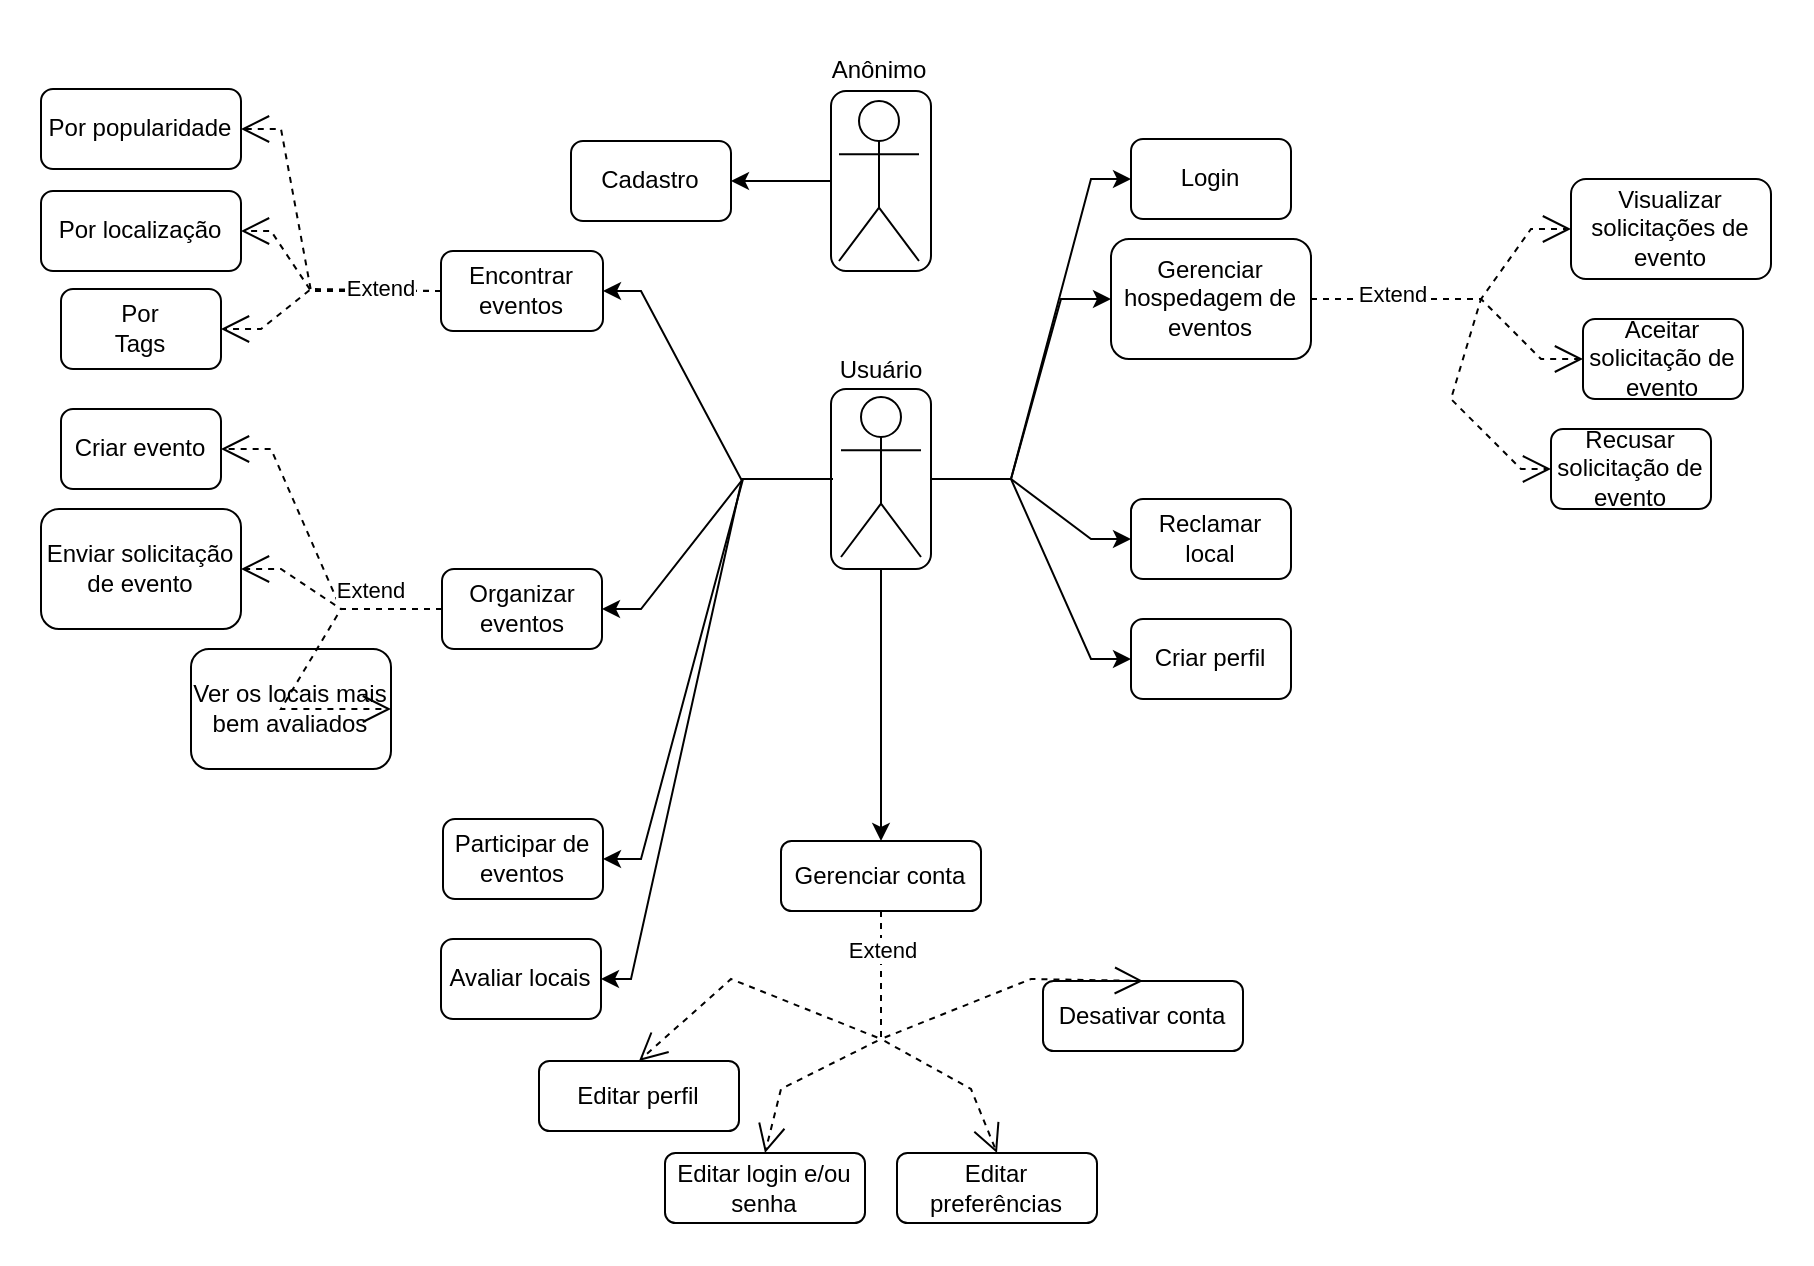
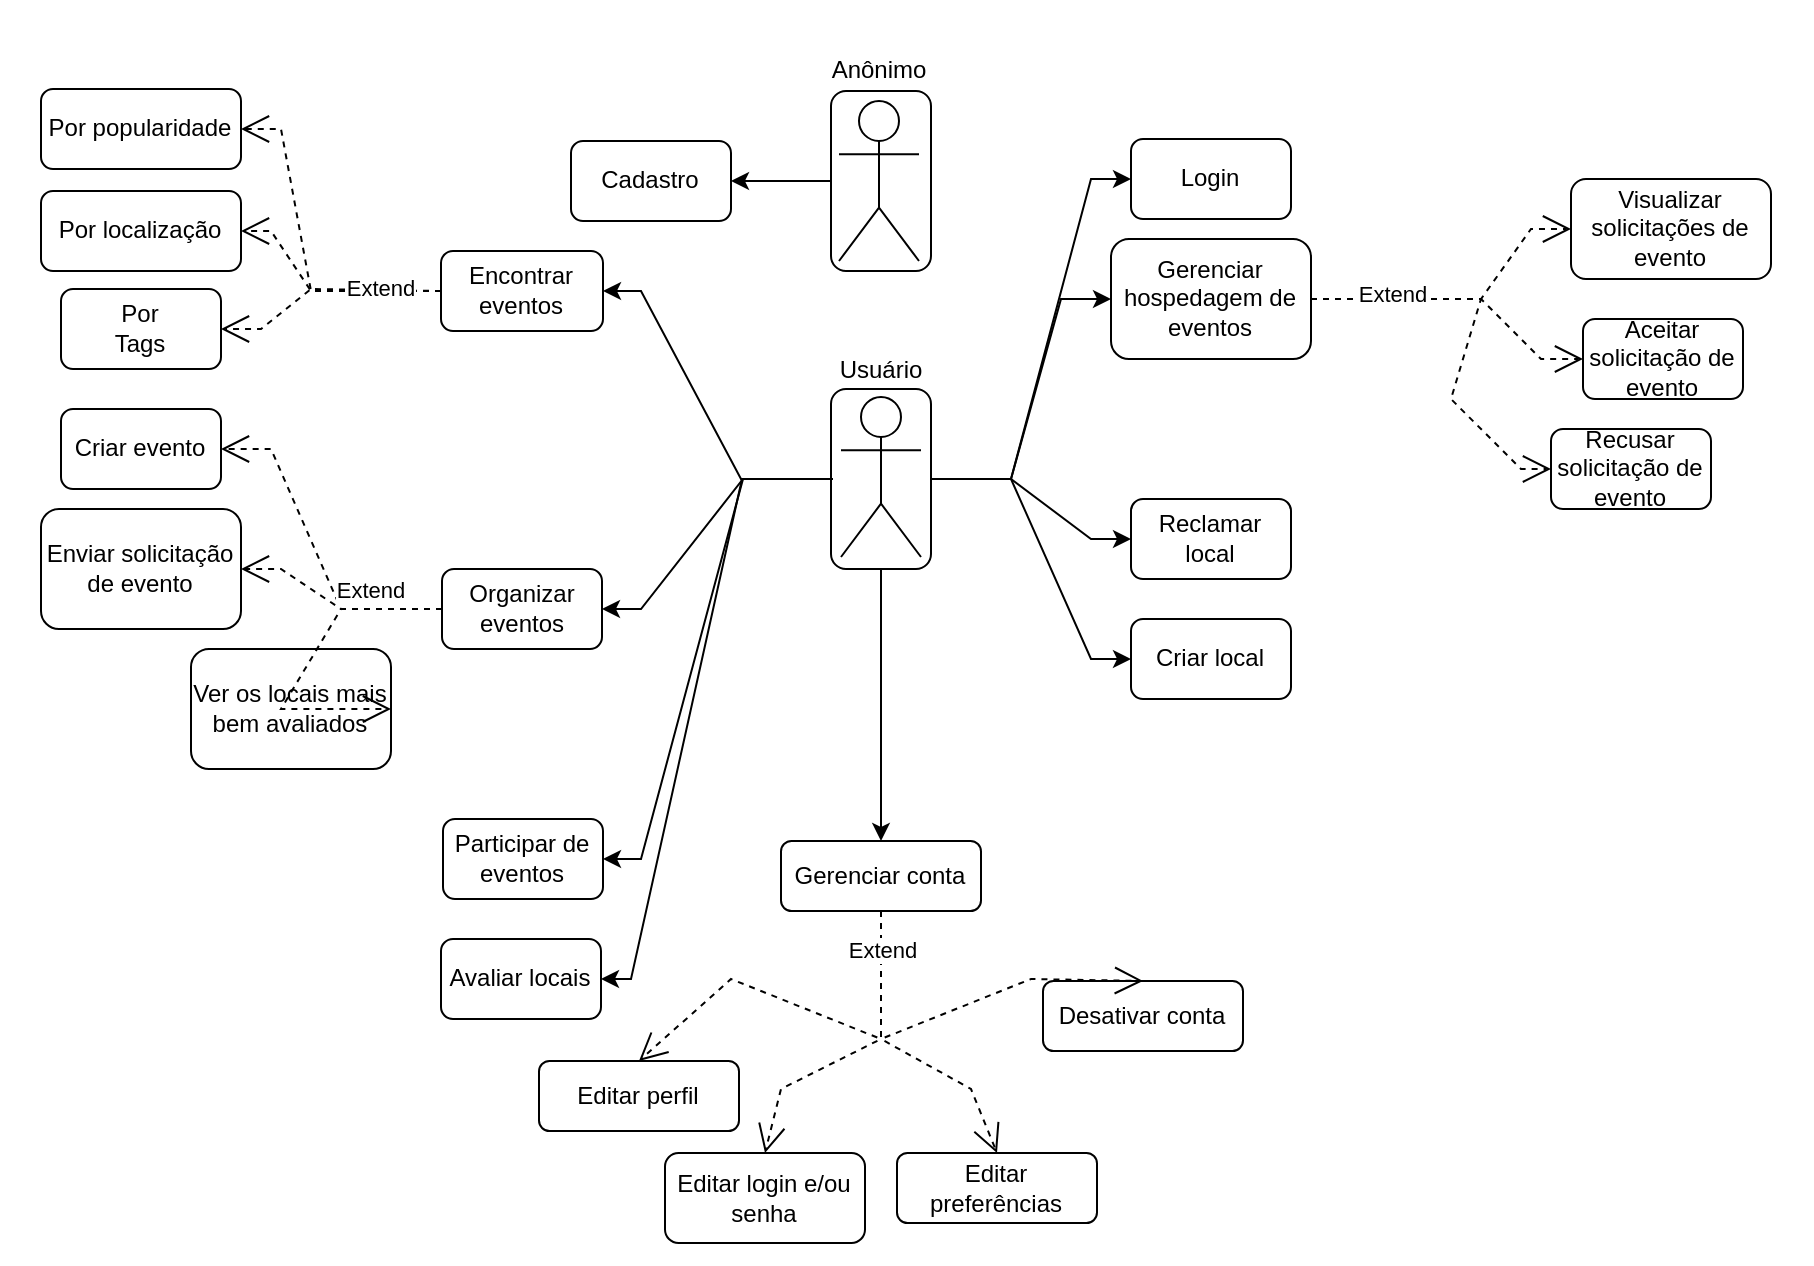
node "Criar perfil": label "Criar perfil" -> "Criar local"
node "Editar login e/ou senha": size 200x70 -> 200x90
